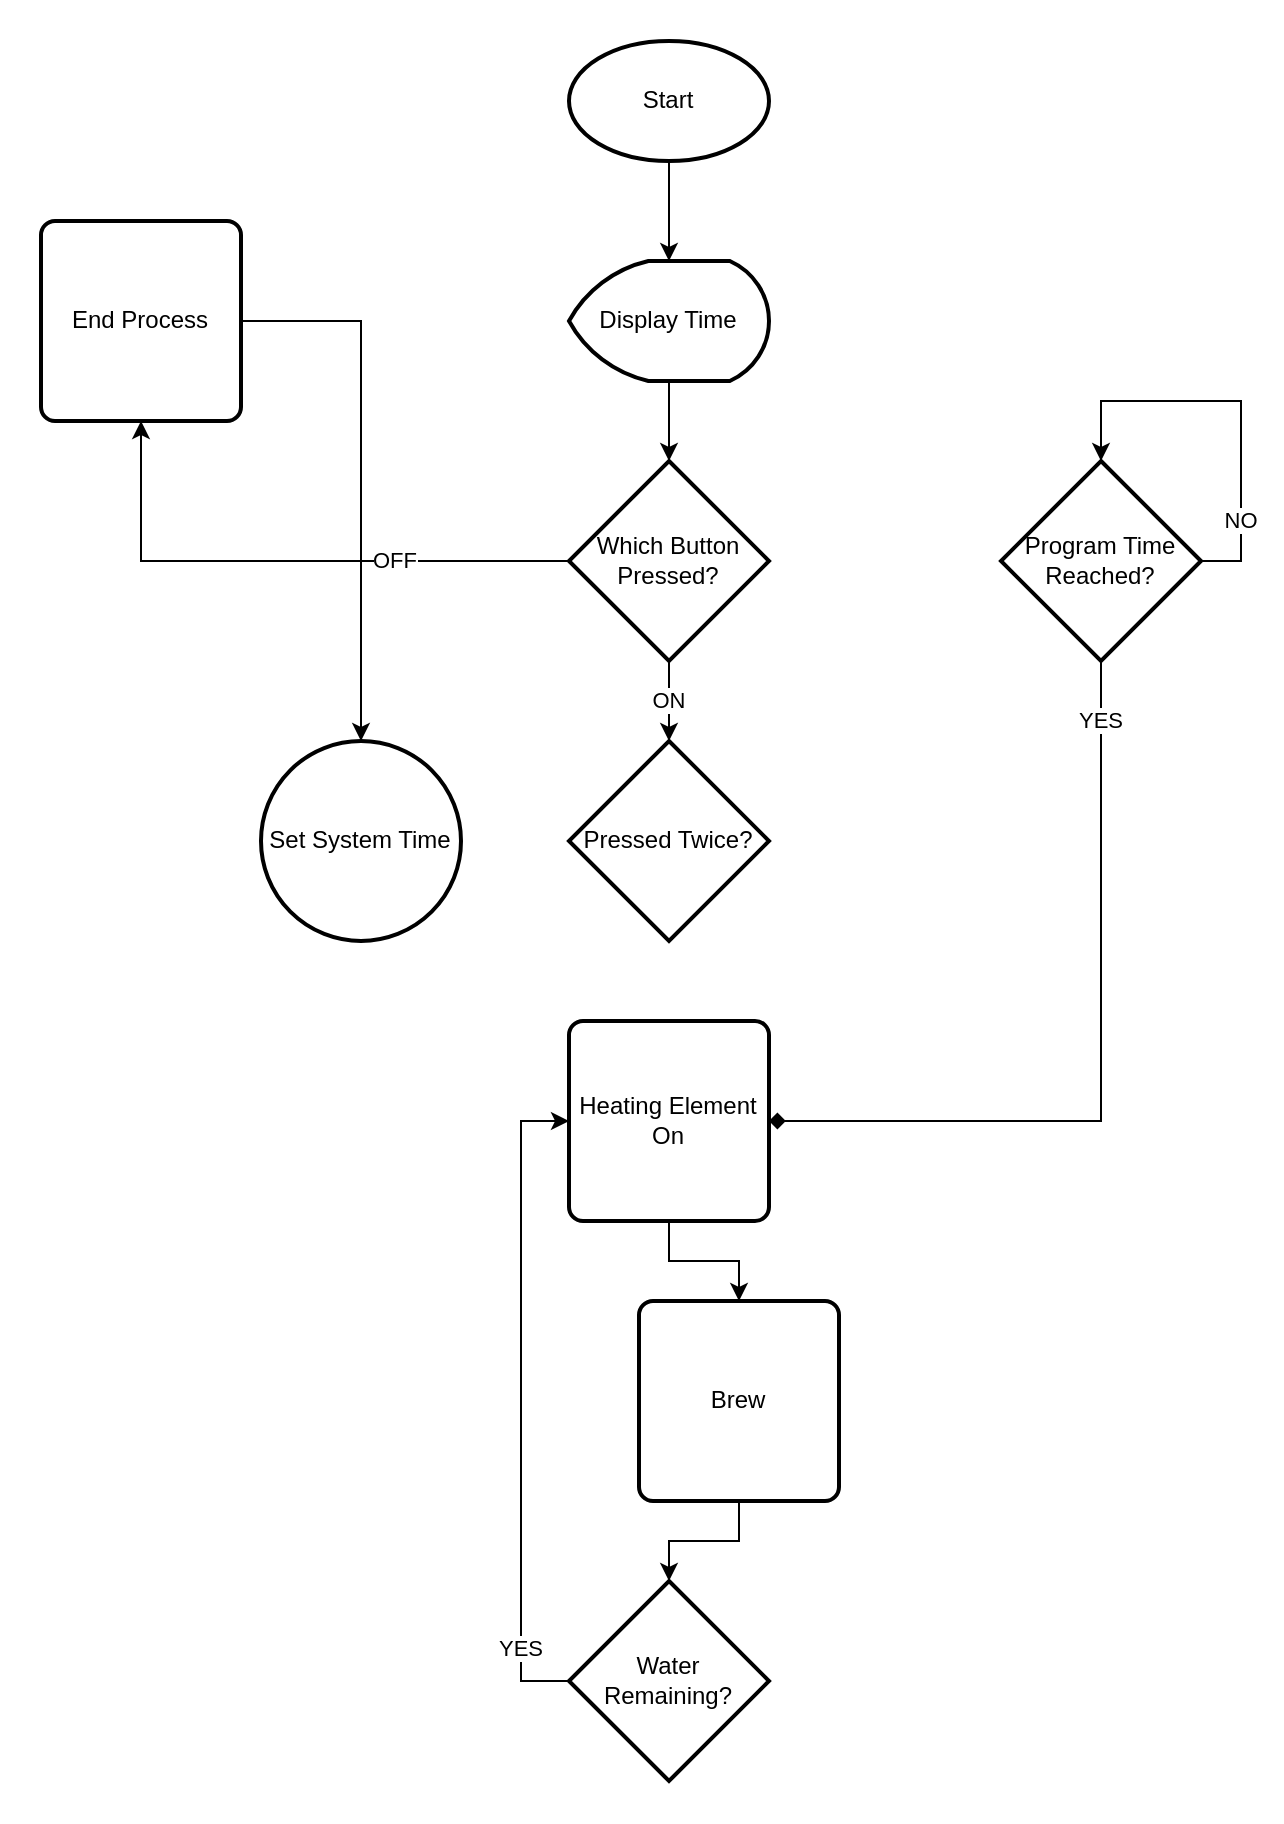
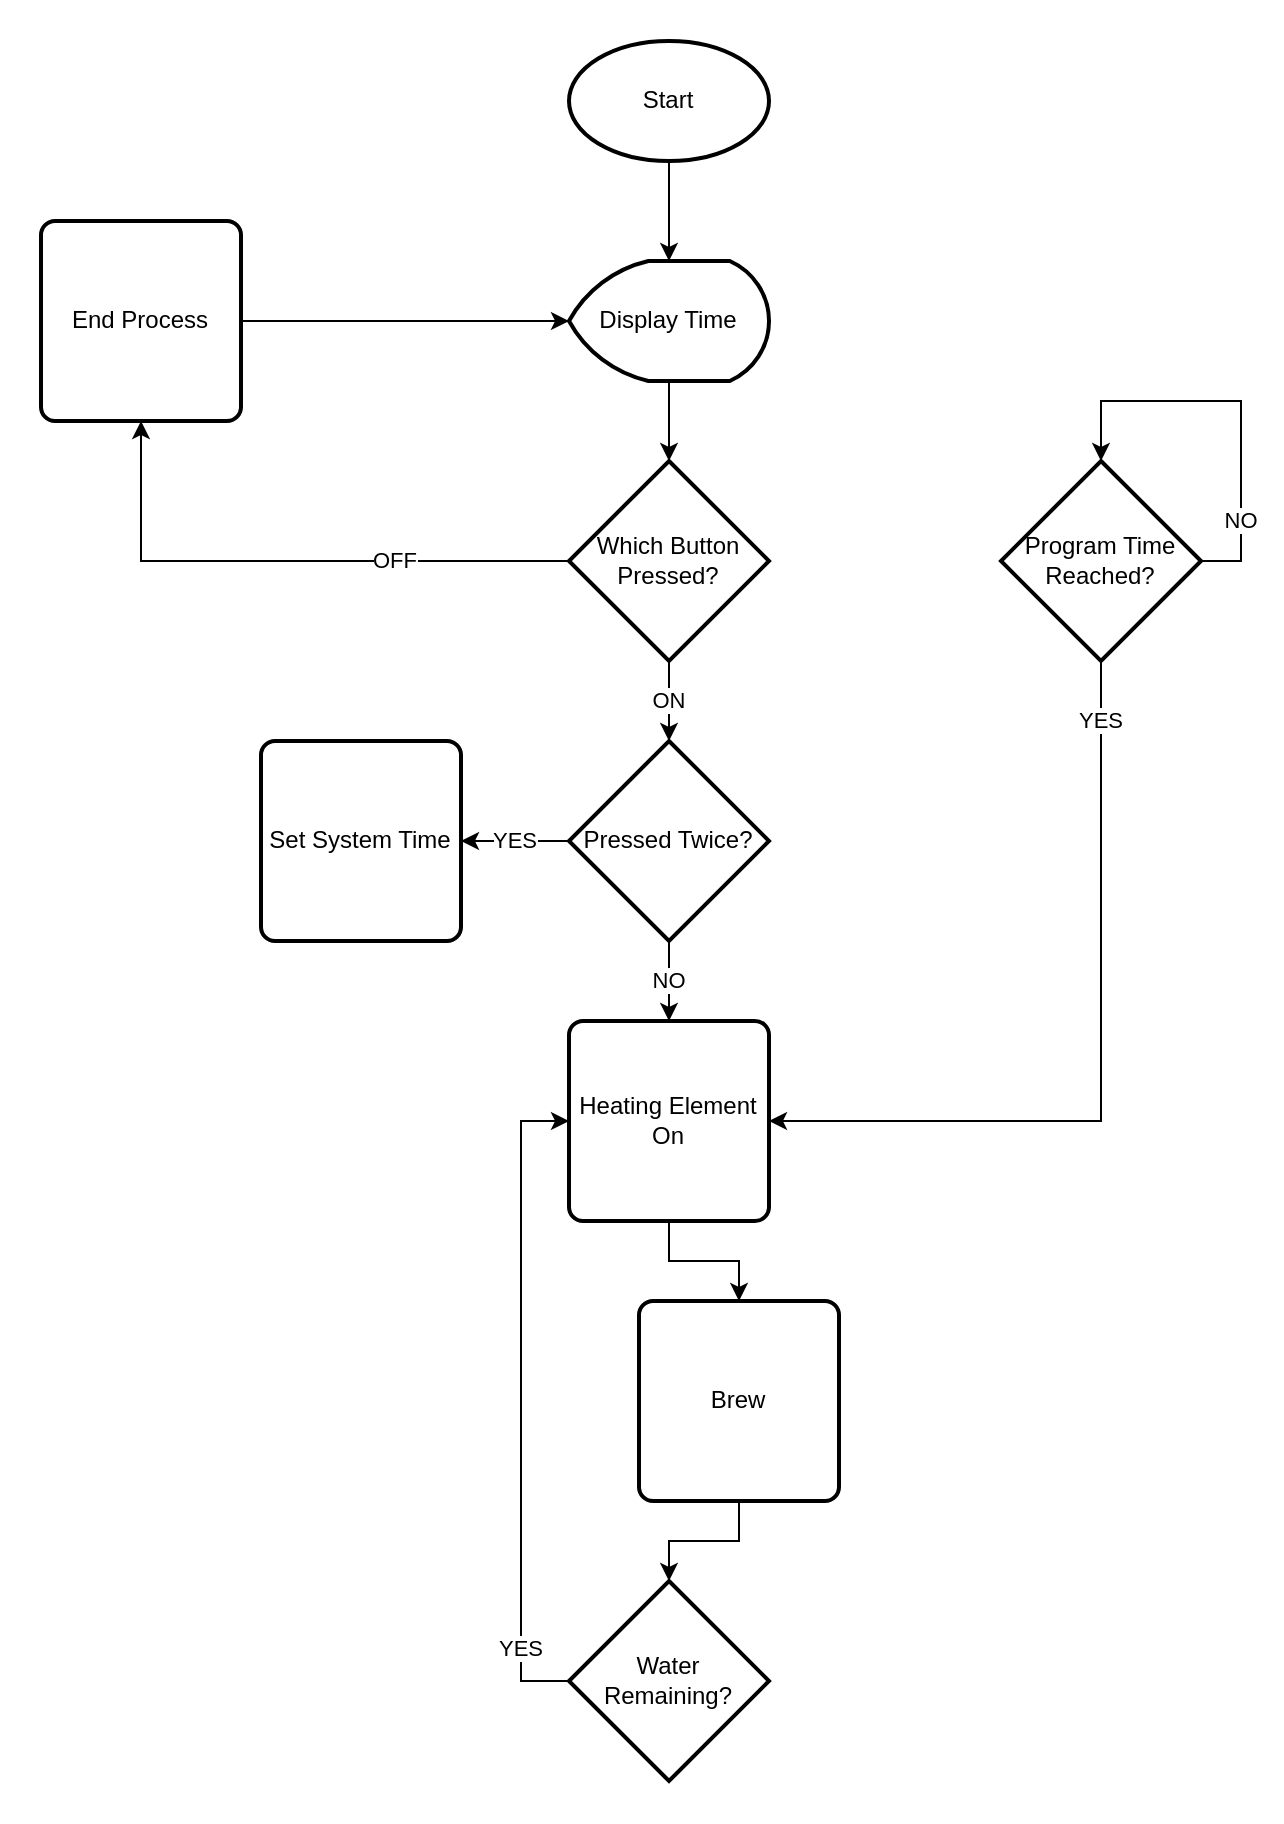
edge "End Process" -> "Set System Time": now "End Process" -> "Display Time"
node "Set System Time": shape ellipse -> rounded rectangle
edge "Pressed Twice?" -> "Set System Time": added, label "YES"
edge "Pressed Twice?" -> "Heating Element On": added, label "NO"
edge "Program Time Reached?" -> "Heating Element On": arrowhead diamond -> classic
